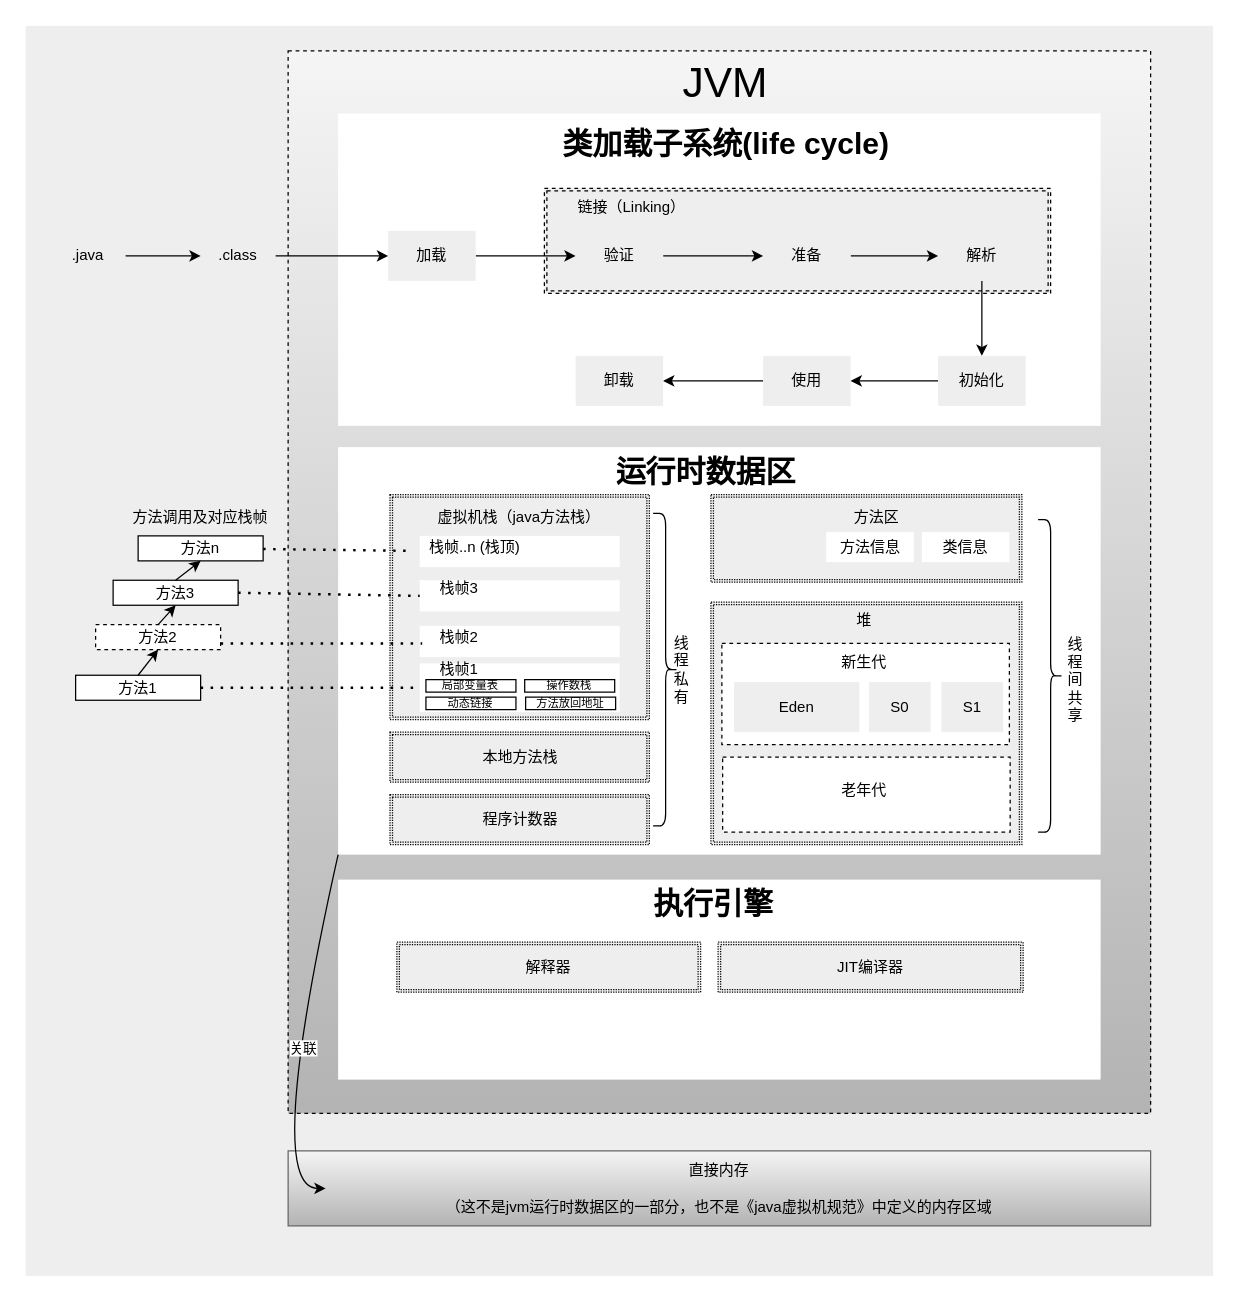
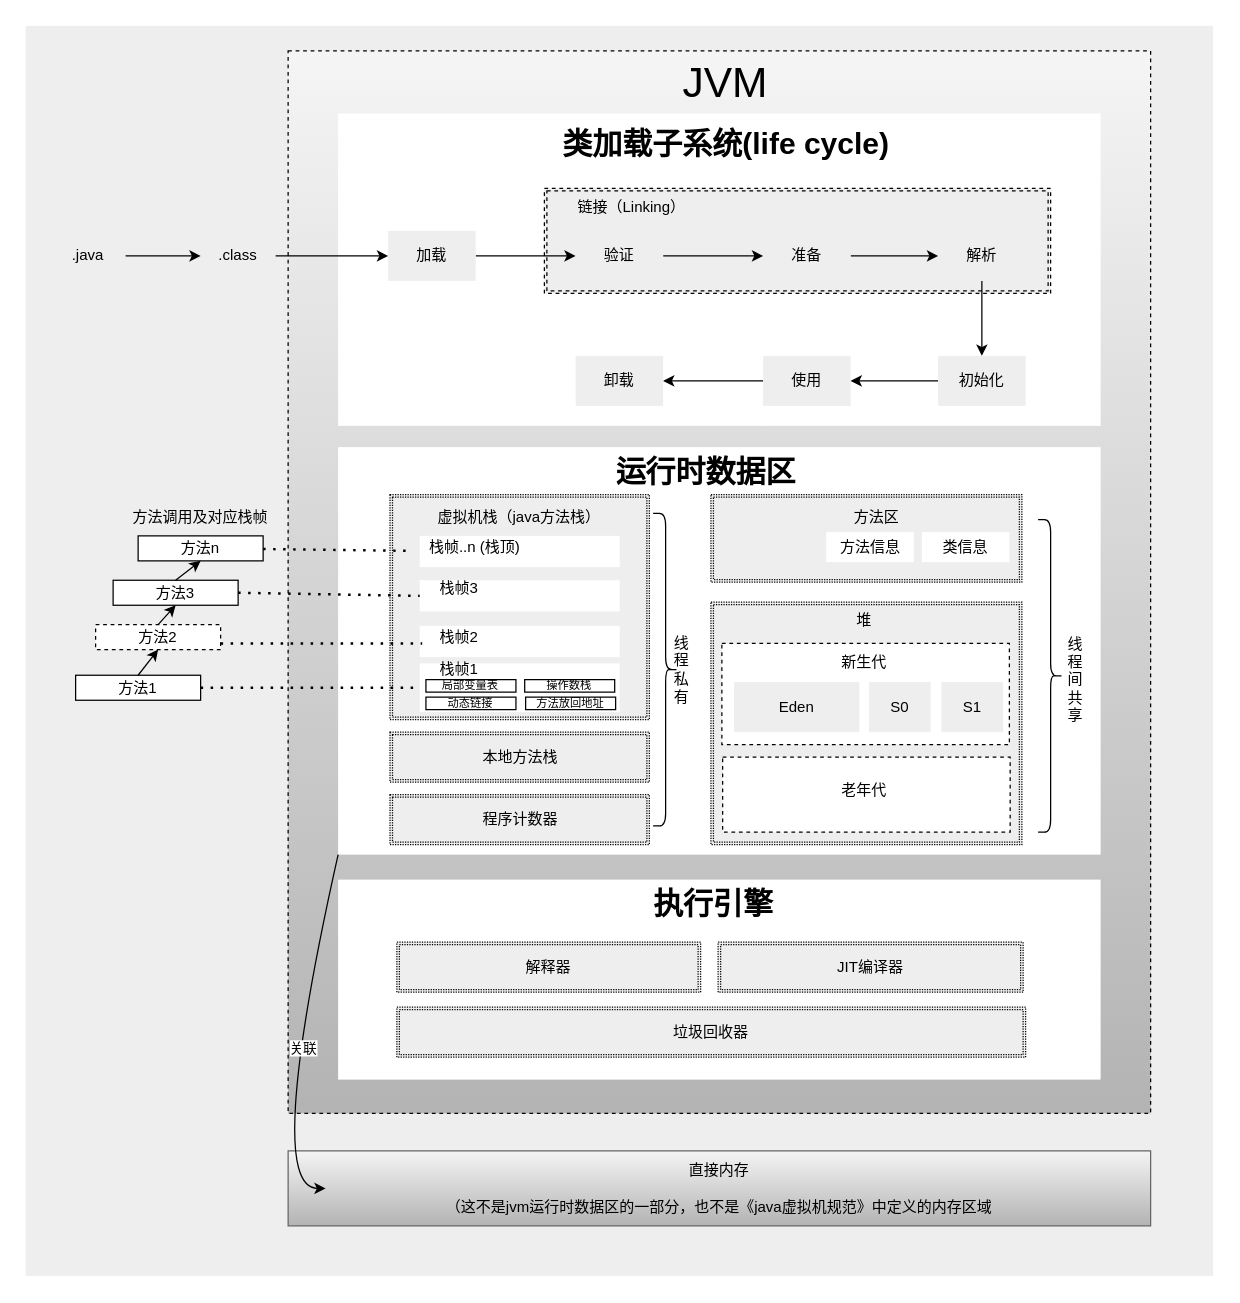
node "垃圾回收器": added
